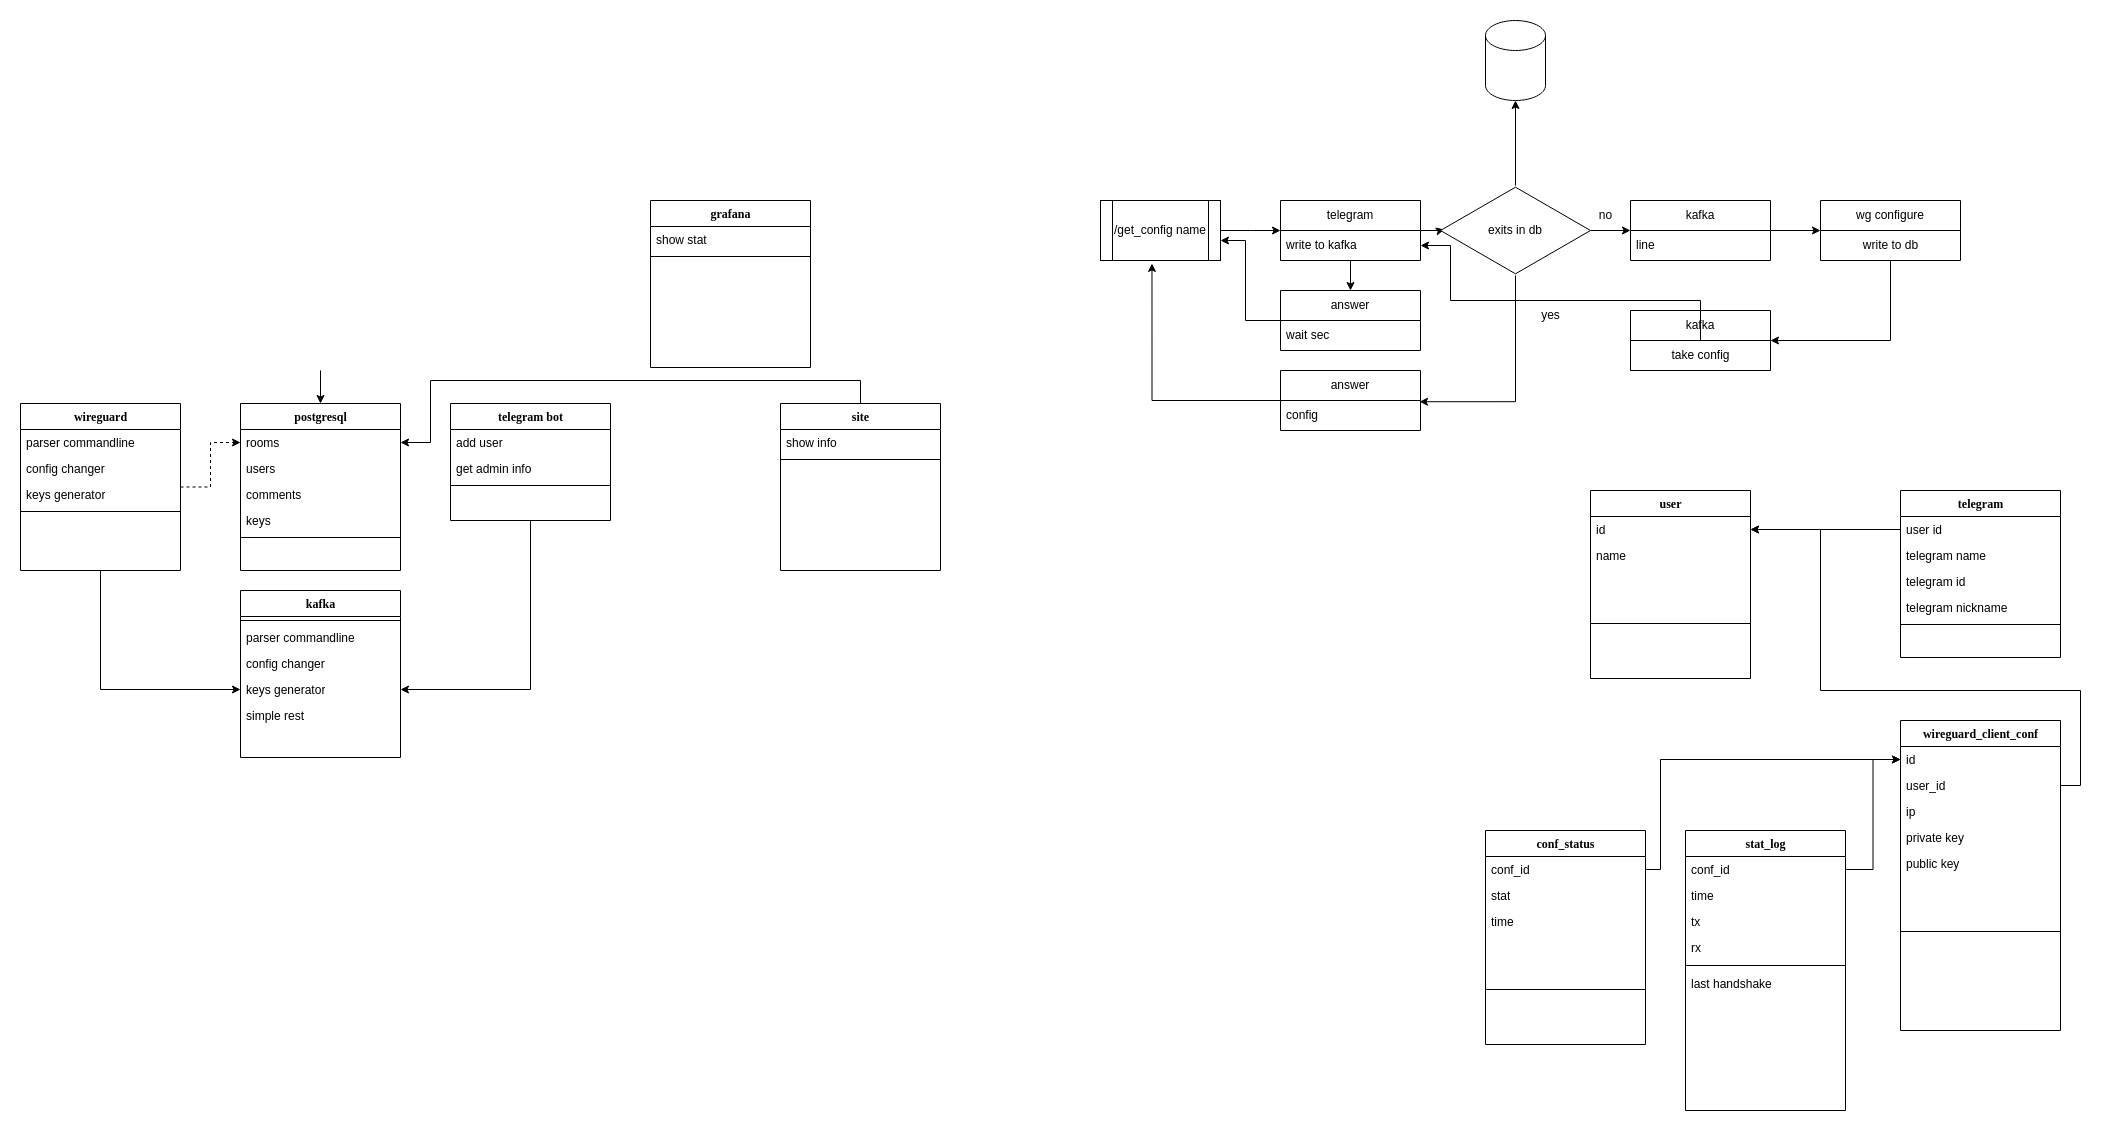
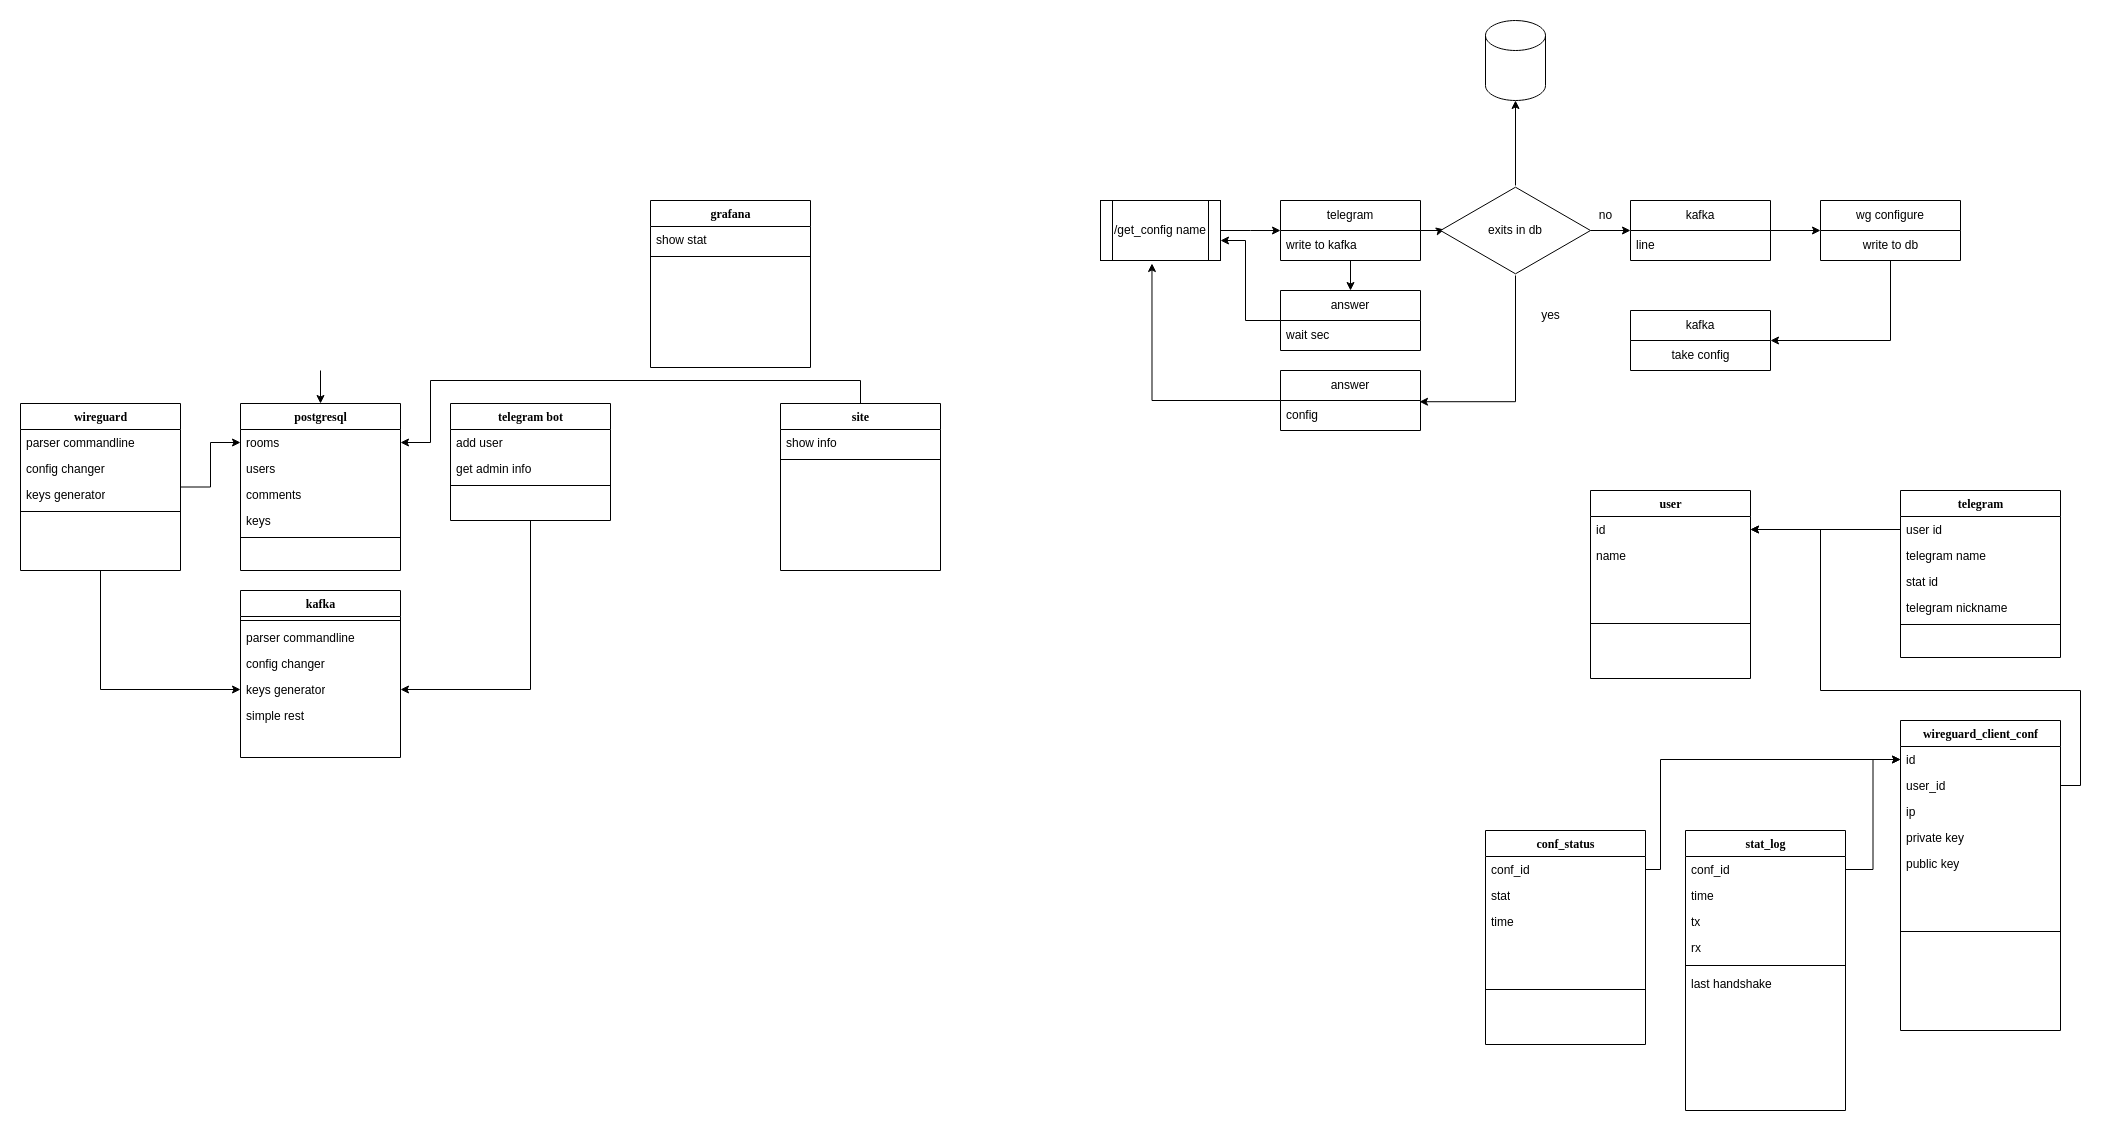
edge "take config" -> "write to kafka": removed
edge "wireguard" -> "rooms": style dashed -> solid
node "telegram id": label "telegram id" -> "stat id"
